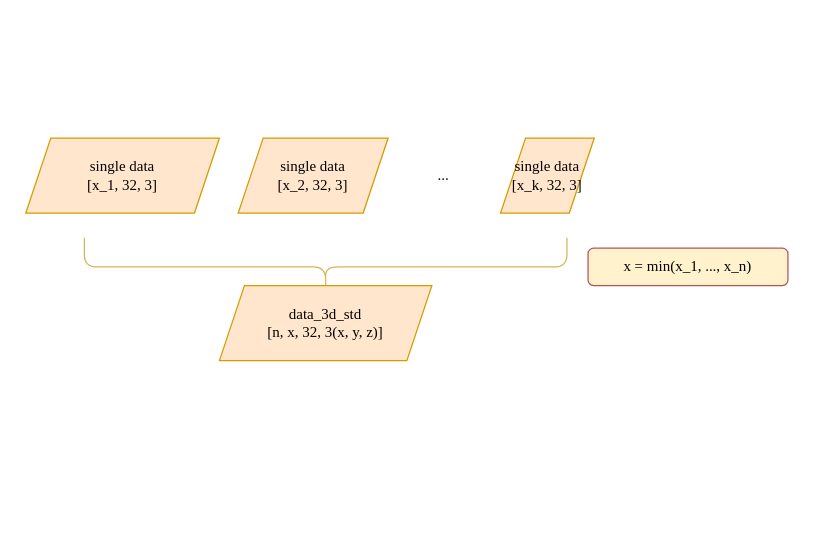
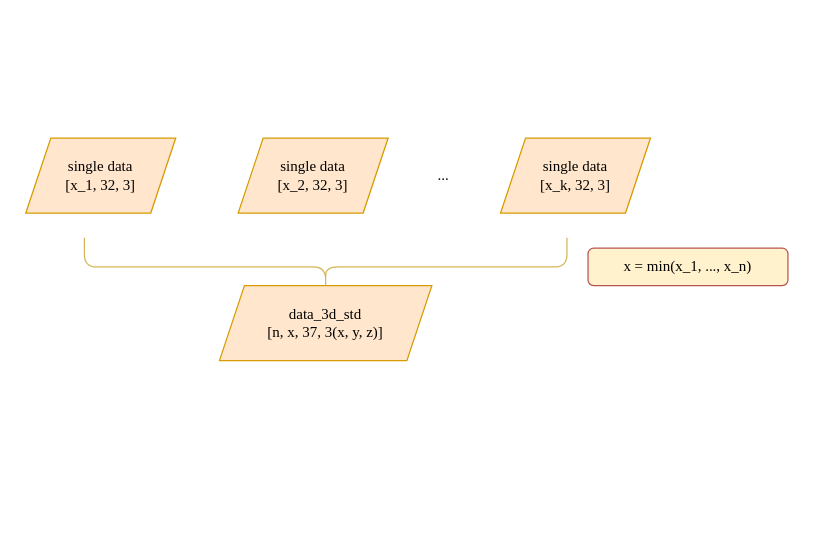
node "single data [x_1, 32, 3]": size 194x75 -> 150x75
node "single data [x_k, 32, 3]": size 94x75 -> 150x75
node "data_3d_std [n, x, 32, 3(x, y, z)]": label "data_3d_std [n, x, 32, 3(x, y, z)]" -> "data_3d_std [n, x, 37, 3(x, y, z)]"
